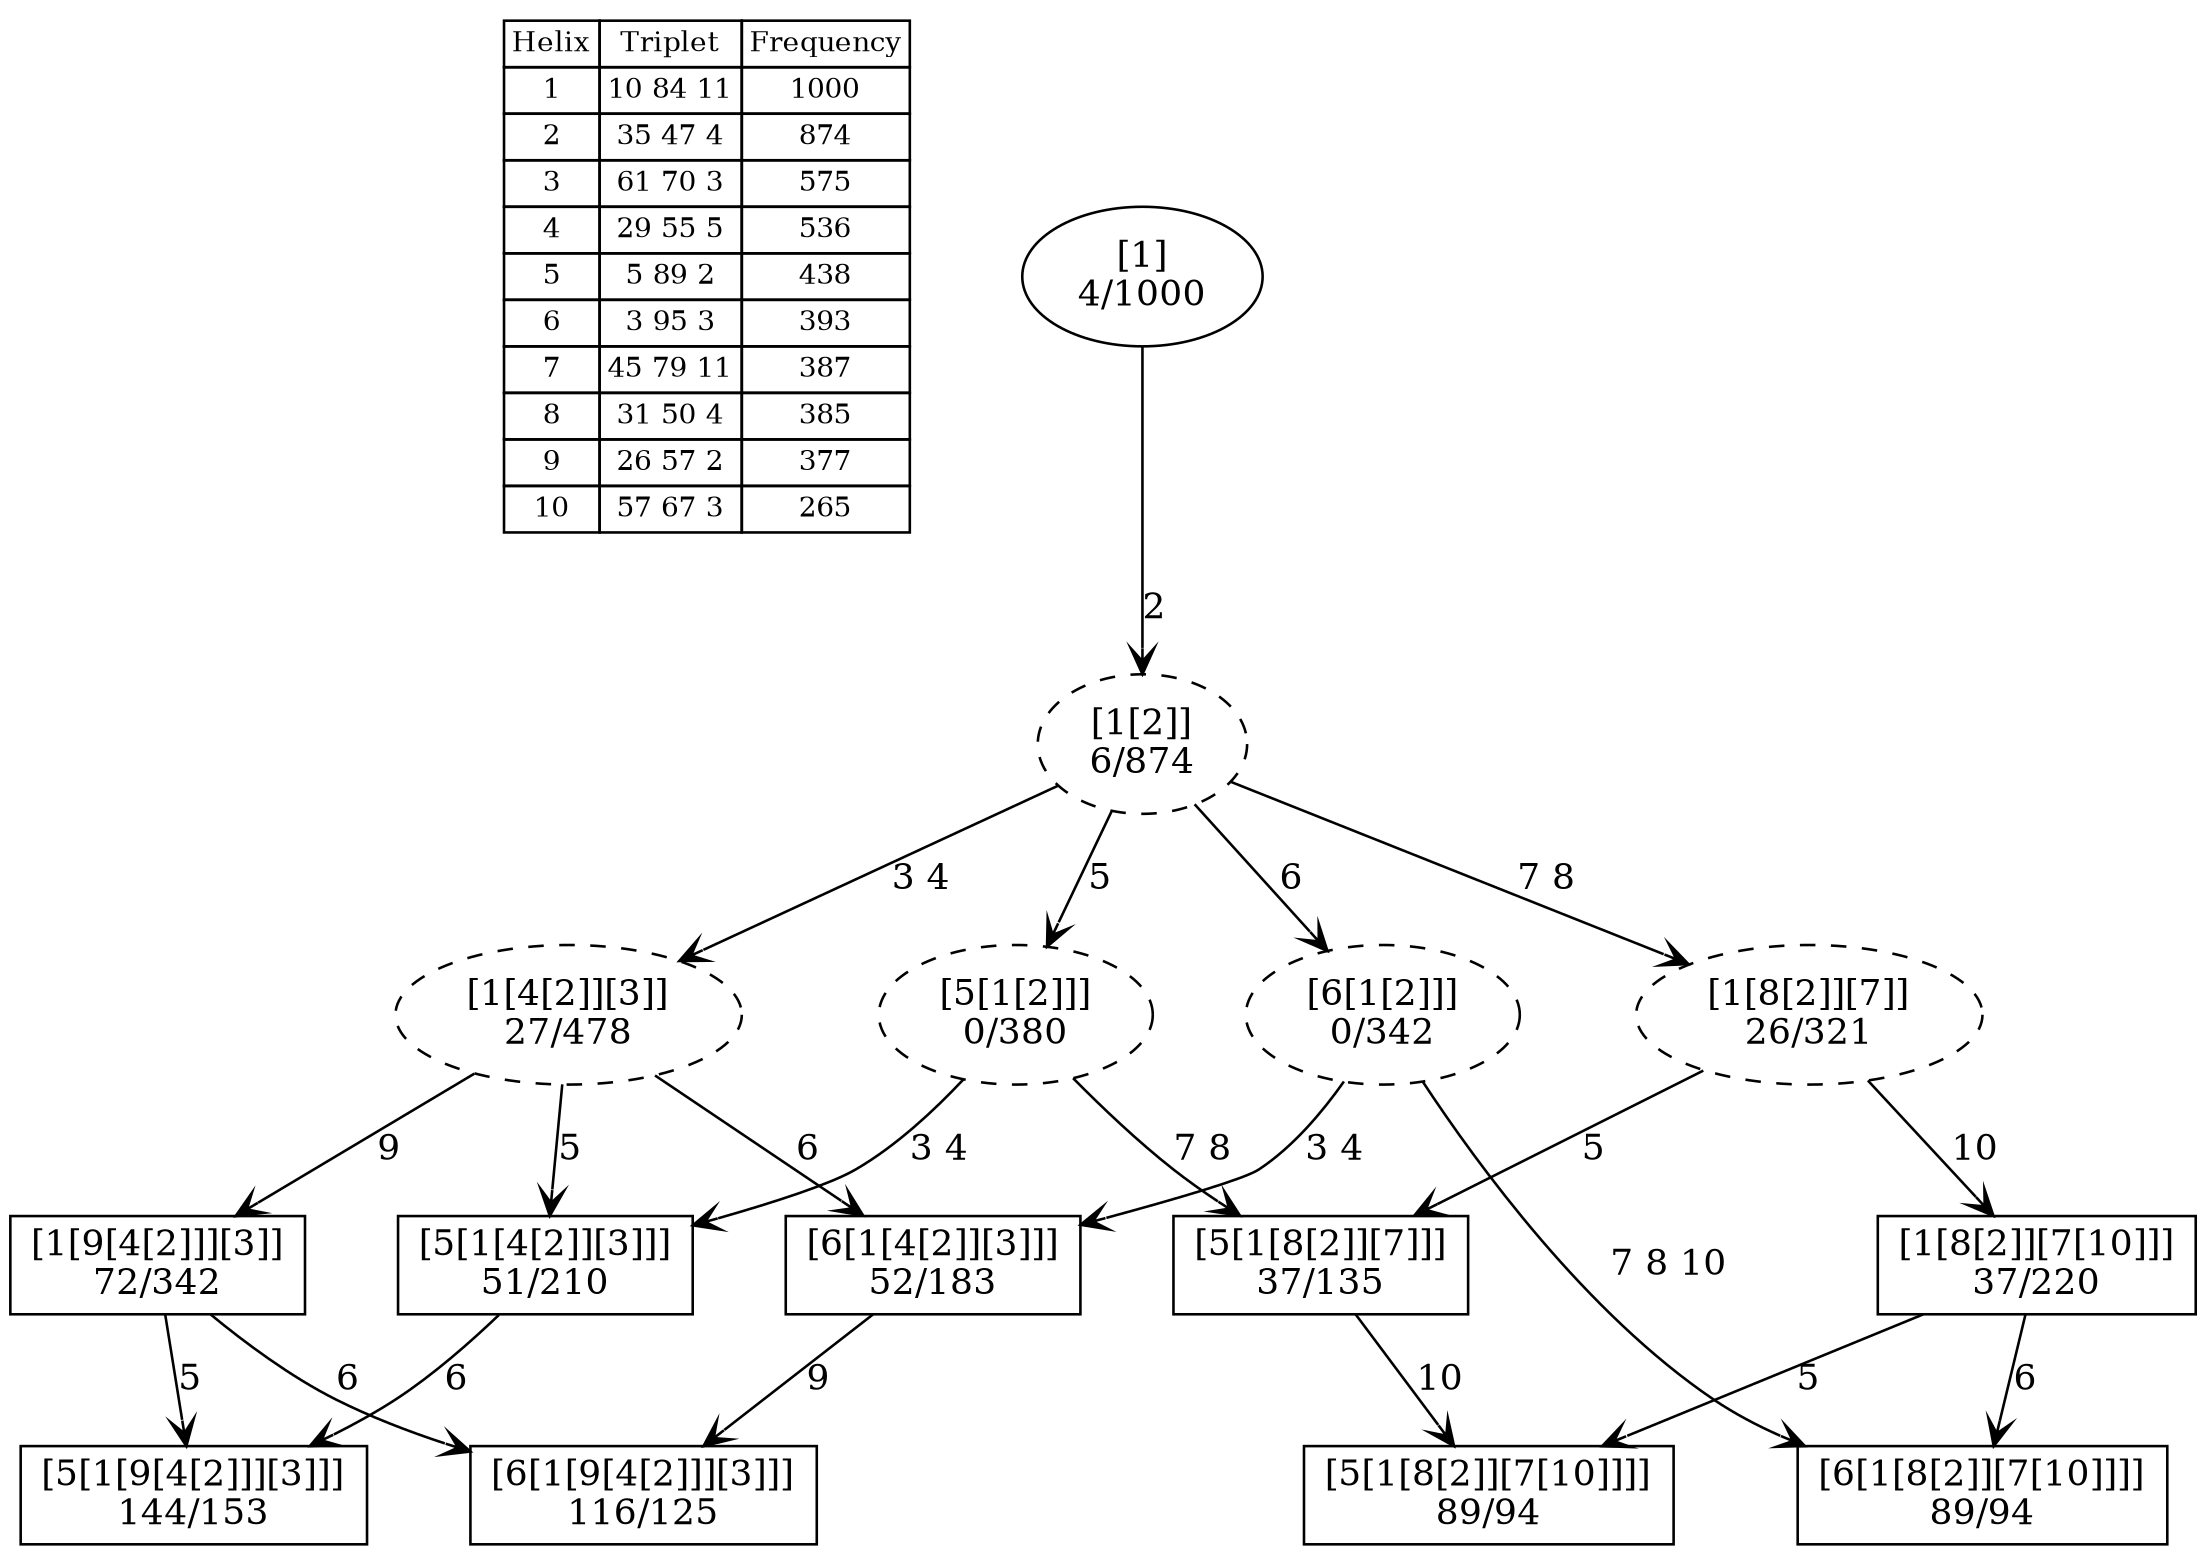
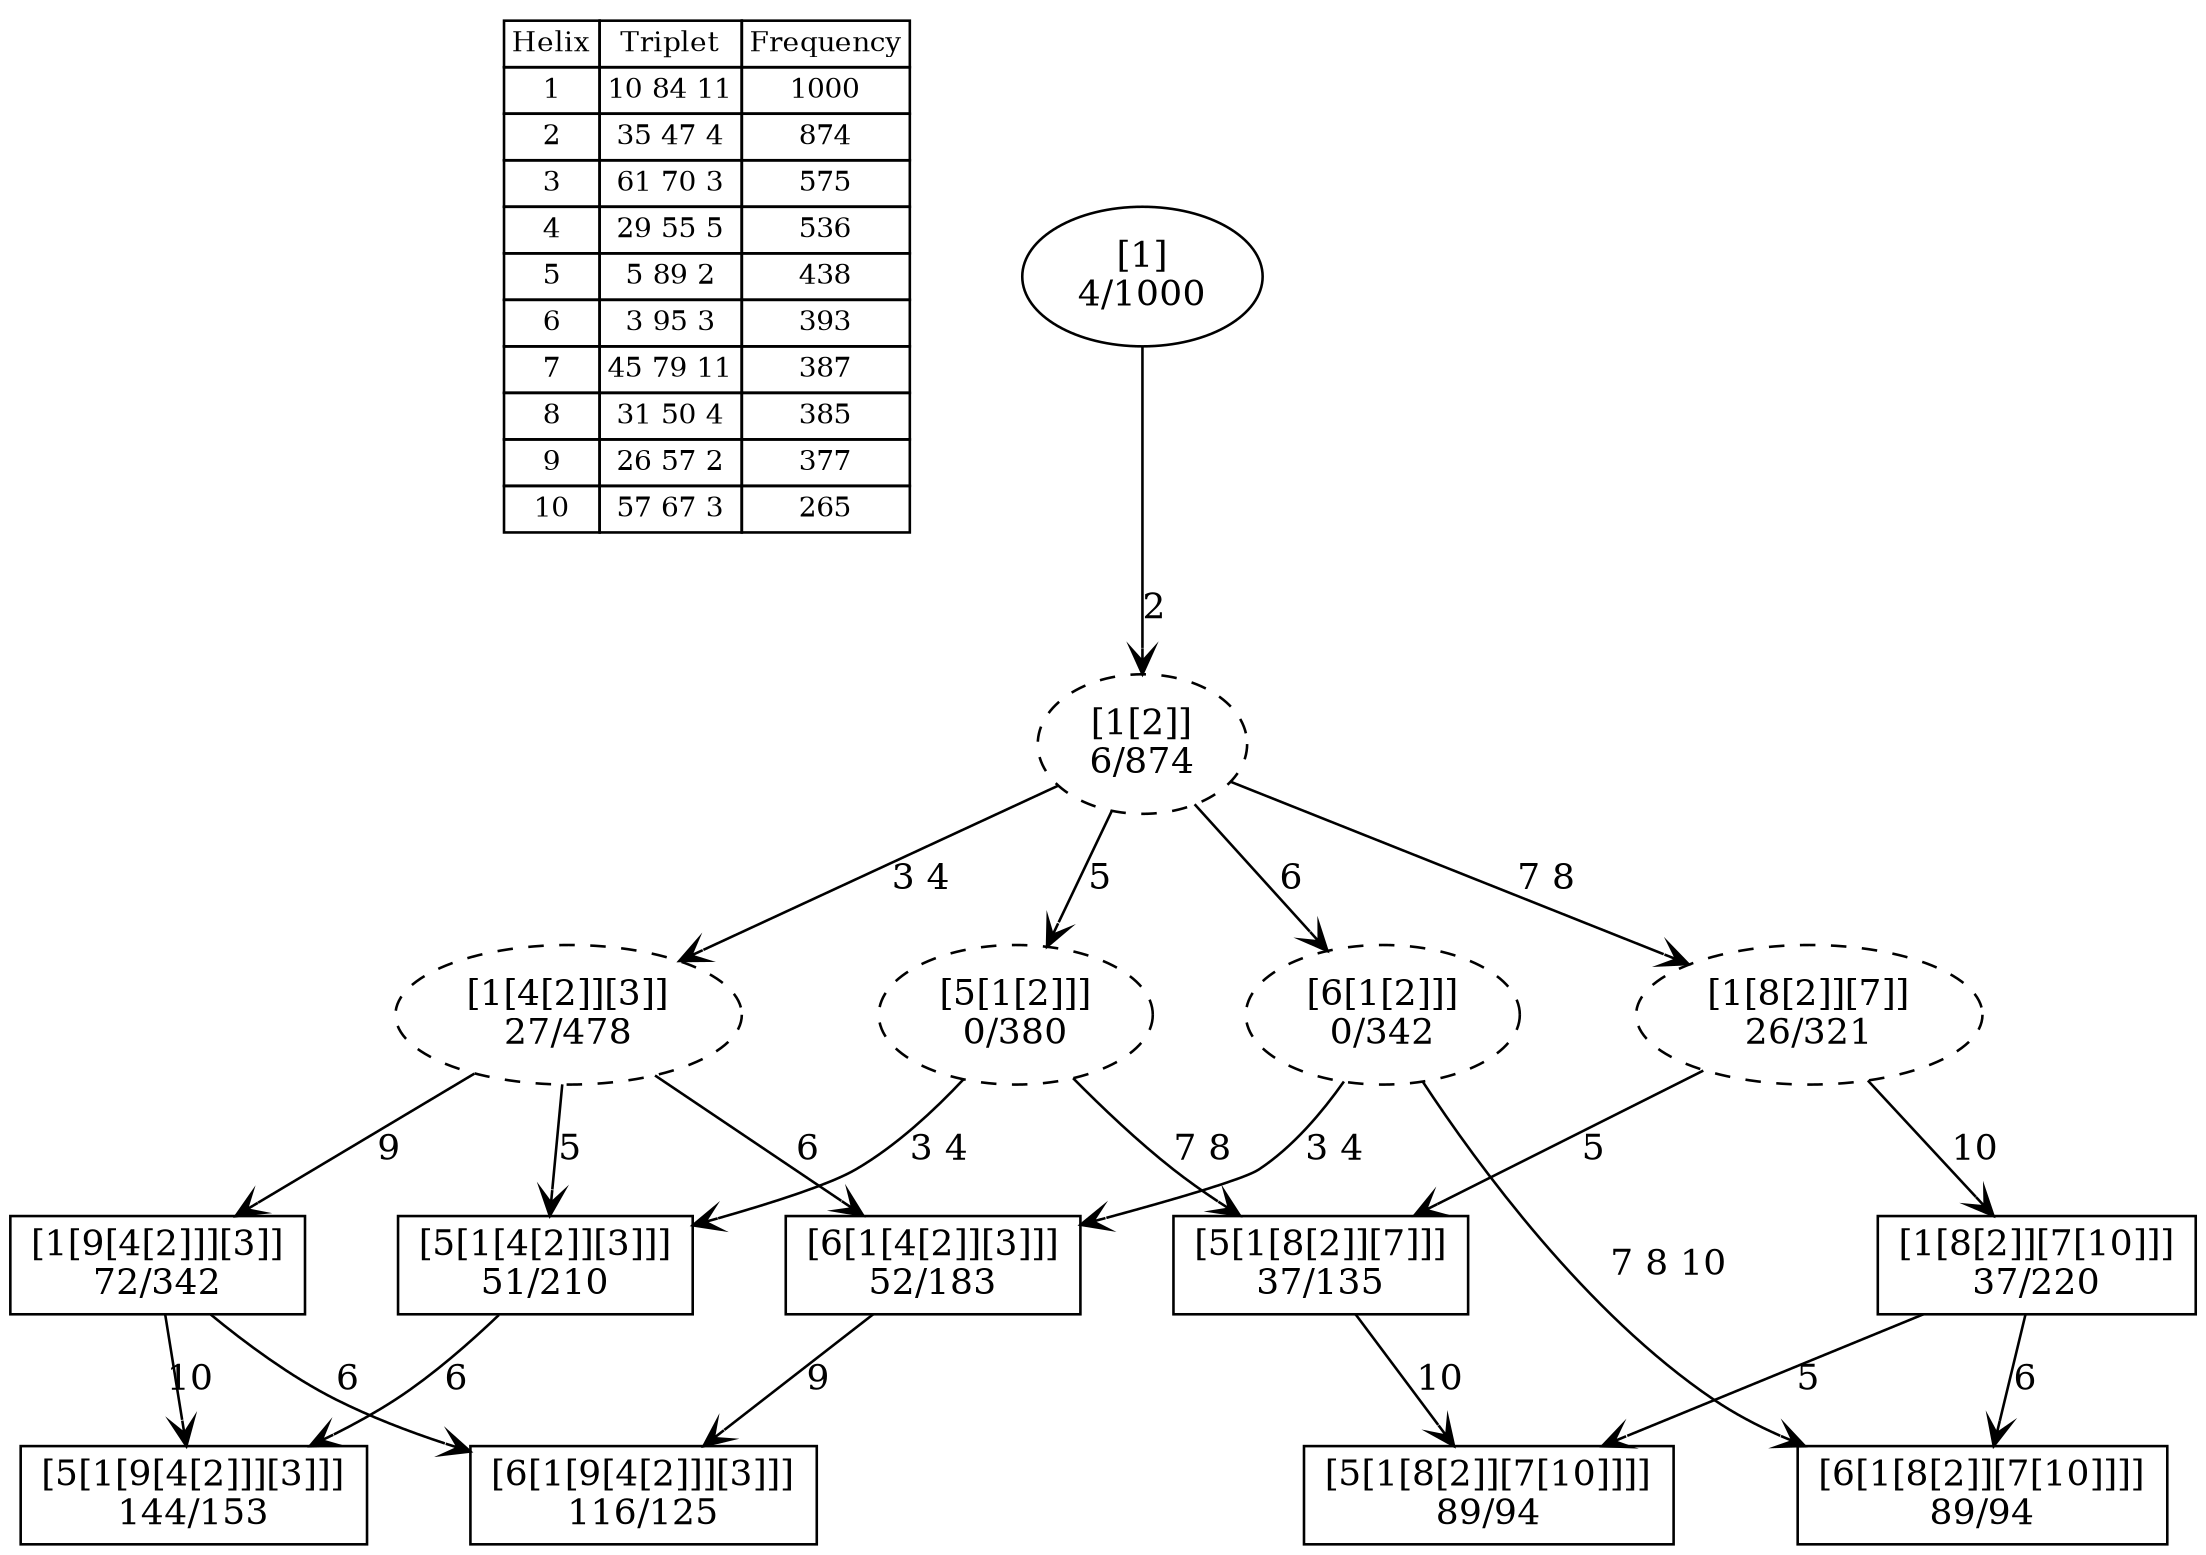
edge "[1[9[4[2]]][3]] 72/342" -> "[5[1[9[4[2]]][3]]] 144/153": label "5 " -> "10 "
